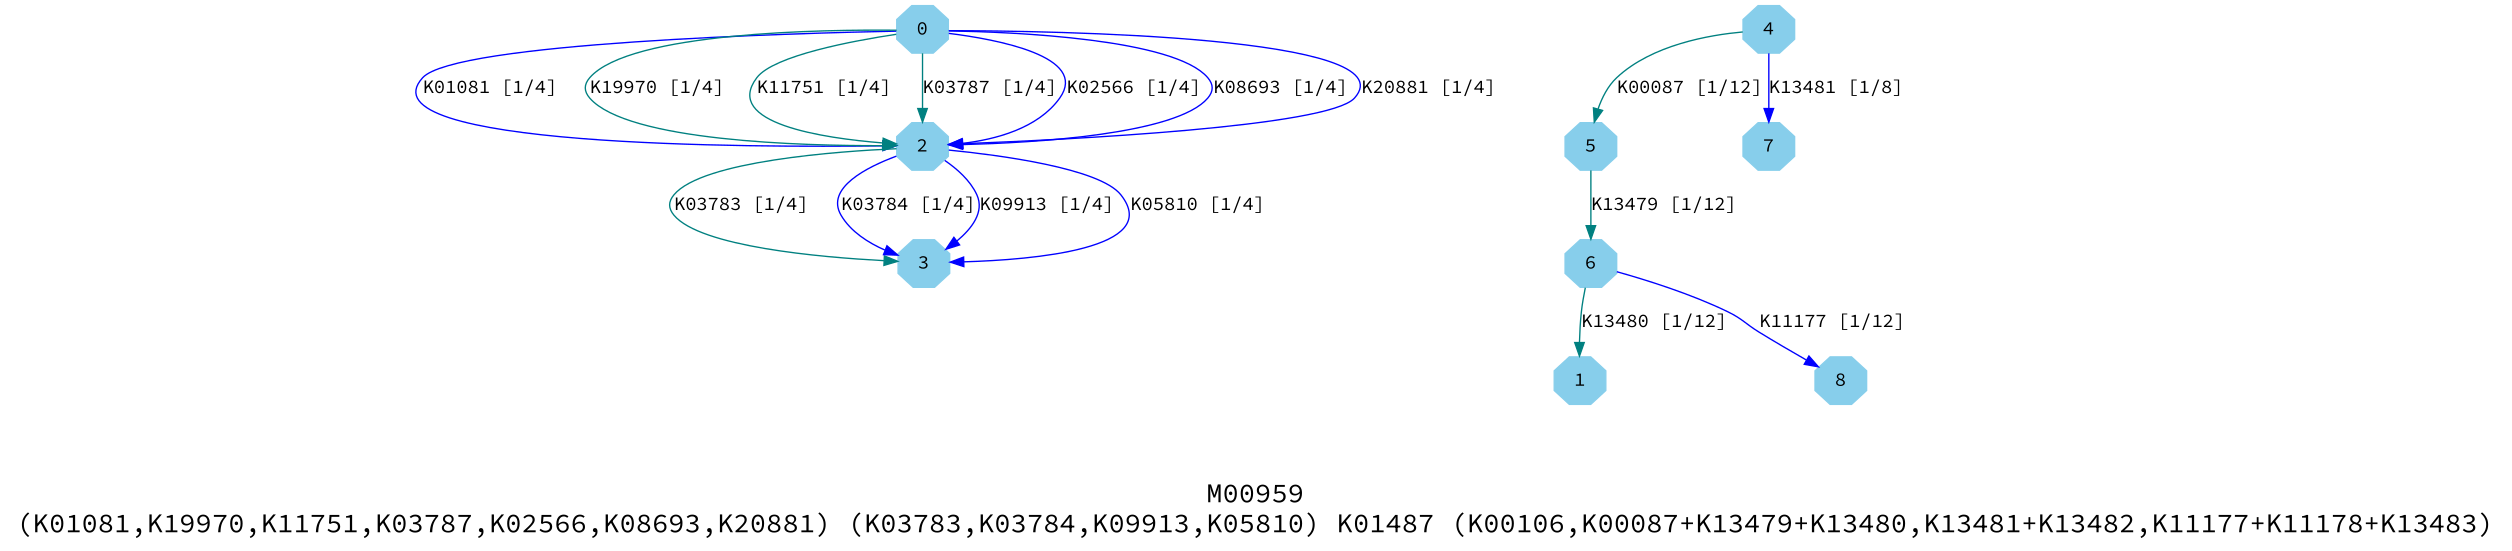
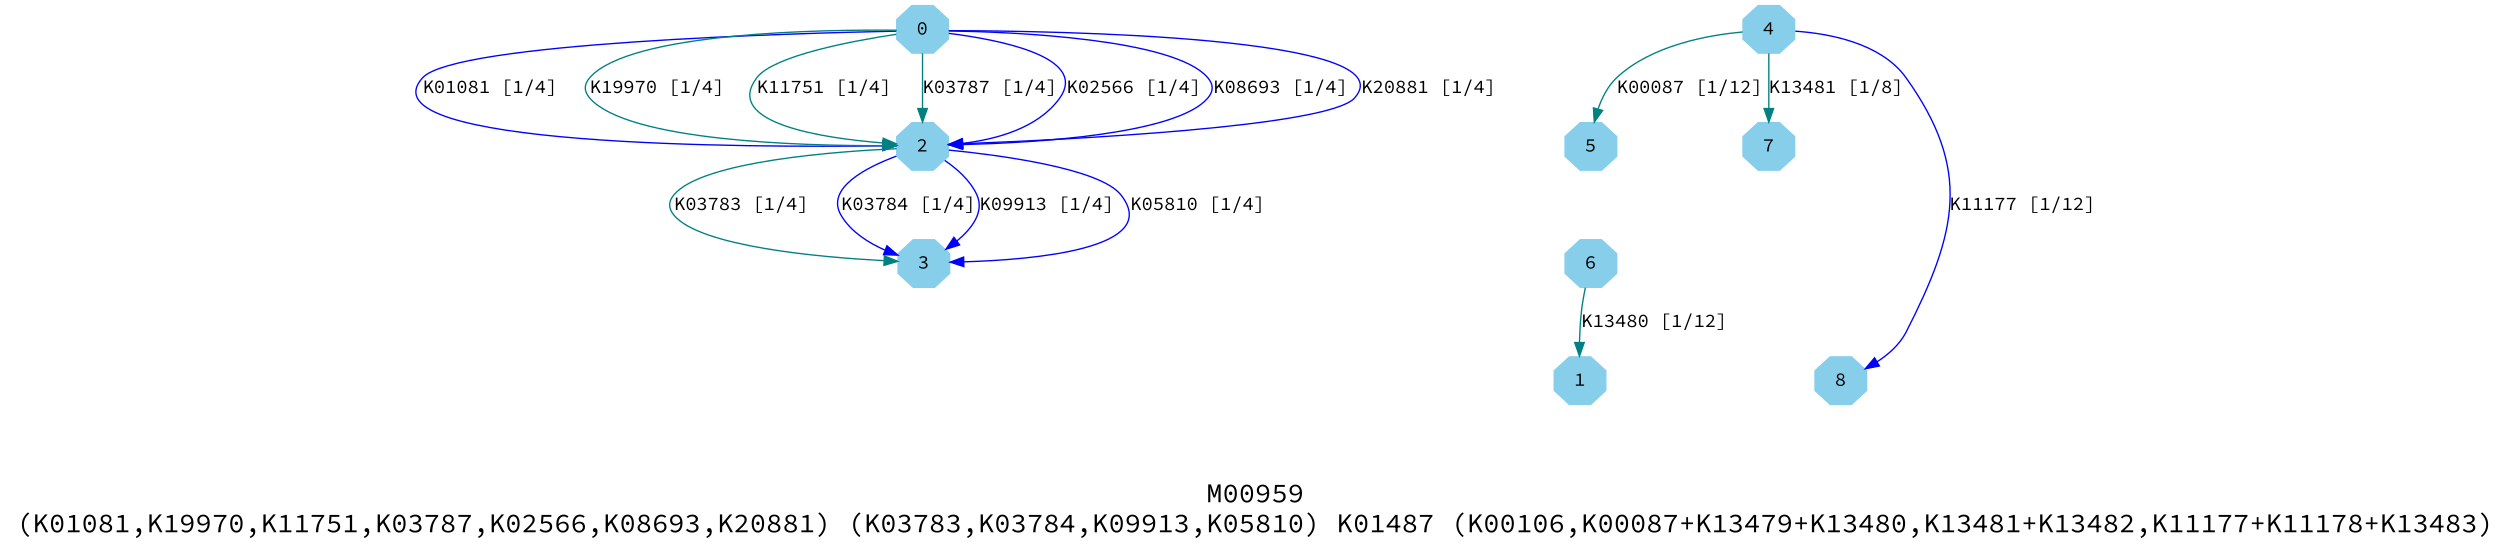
edge "4" -> "7": color blue -> teal
edge "5" -> "6": removed, label "K13479 [1/12]"
edge "6" -> "8": now "4" -> "8"
